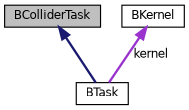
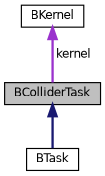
edge "BTask" -> "BKernel": now "BColliderTask" -> "BKernel"
